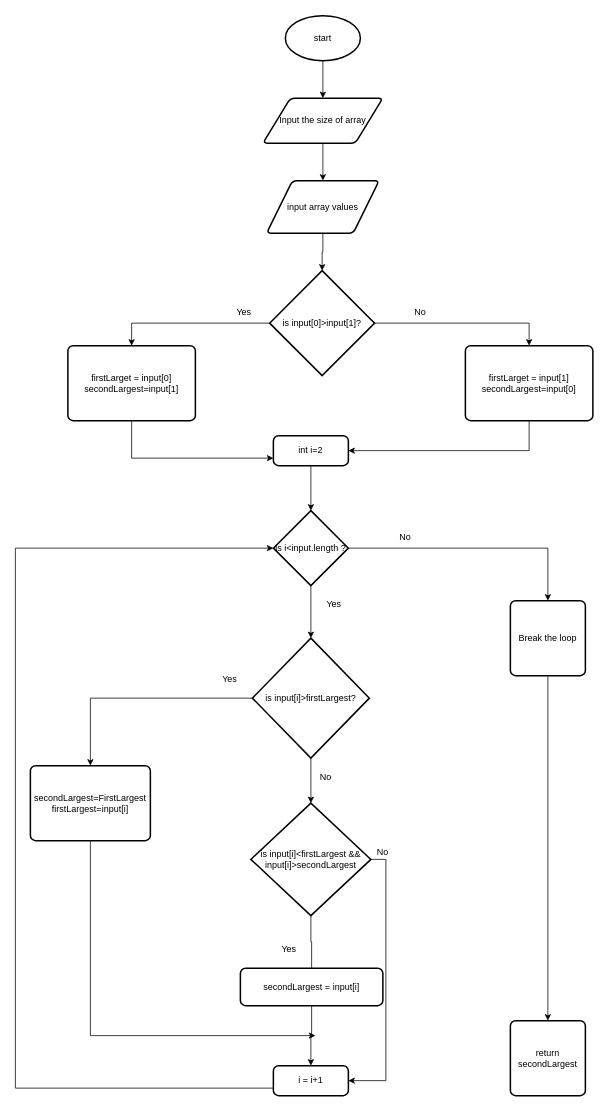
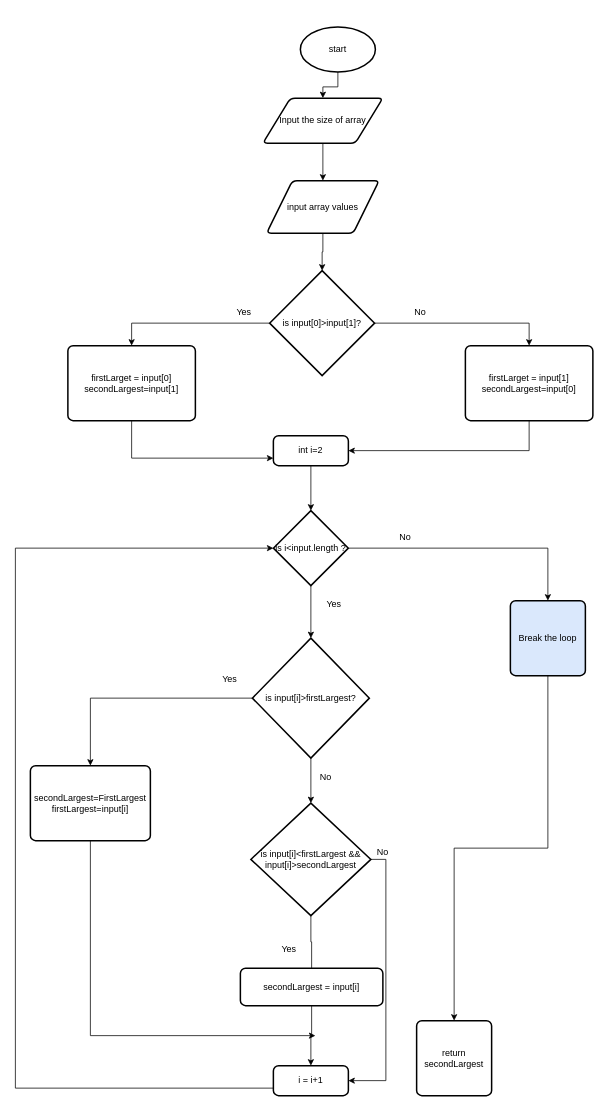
node "start": moved (323, 38) -> (338, 49)
node "Break the loop": fillcolor #ffffff -> #dae8fc
node "return secondLargest": moved (548, 1058) -> (454, 1058)
